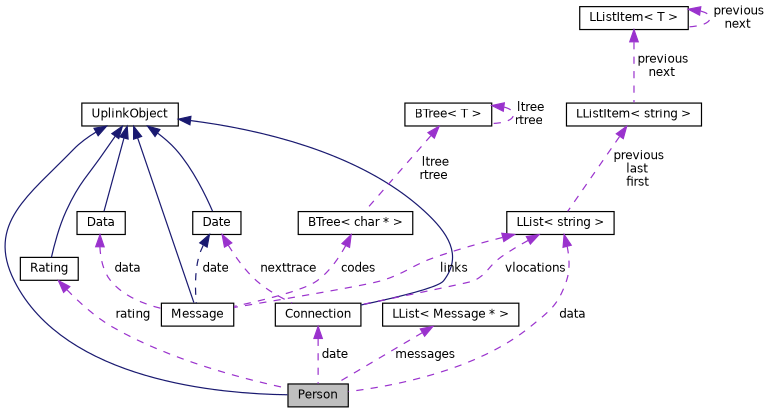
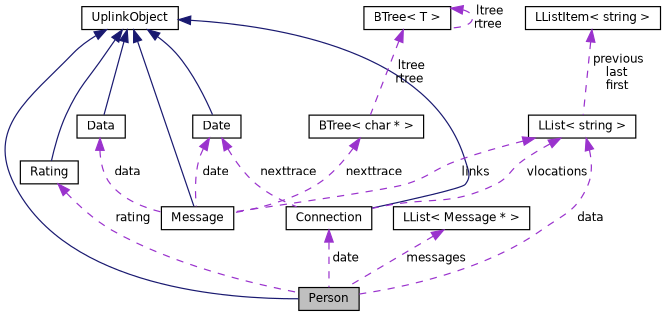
node "LListItem< T >": removed
edge "Message" -> "BTree< char * >": label " codes" -> " nexttrace"
edge "Message" -> "Date": color midnightblue -> darkorchid3
